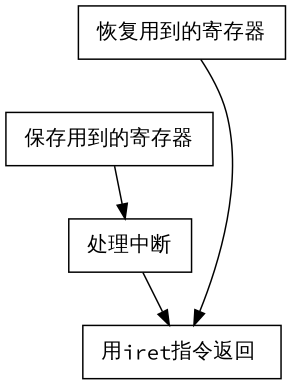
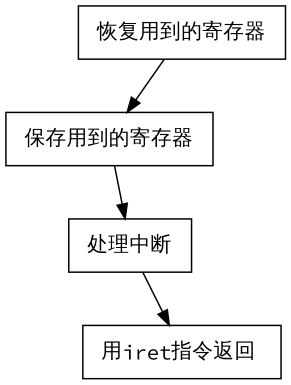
edge "恢复用到的寄存器" -> "用iret指令返回": now "恢复用到的寄存器" -> "保存用到的寄存器"
